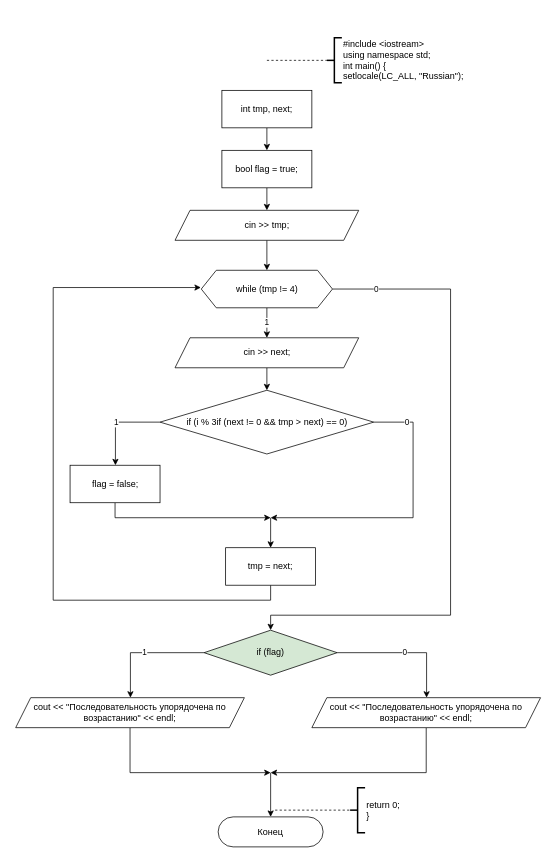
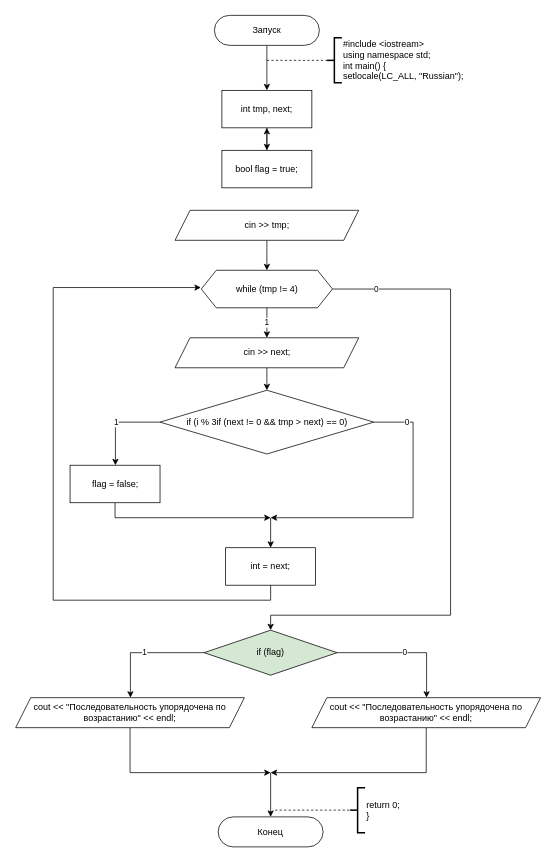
node "Запуск": added
edge "Запуск" -> "int tmp, next;": added
edge "bool flag = true;" -> "cin >> tmp;": now "bool flag = true;" -> "int tmp, next;"
node "tmp = next;": label "tmp = next;" -> "int = next;"
